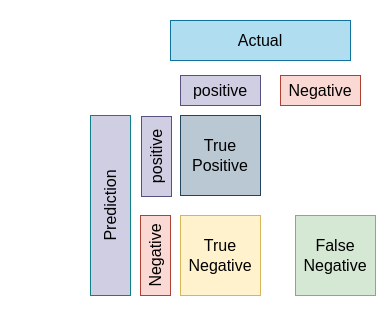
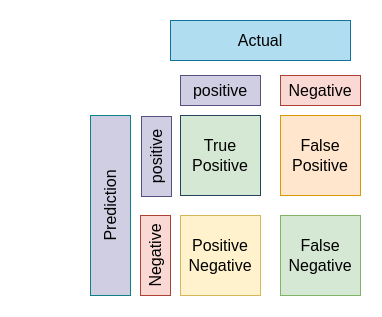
node "True Positive": fillcolor #bac8d3 -> #d5e8d4
node "False Positive": added
node "True Negative": label "True Negative" -> "Positive Negative"
node "False Negative": moved (336, 256) -> (321, 256)
